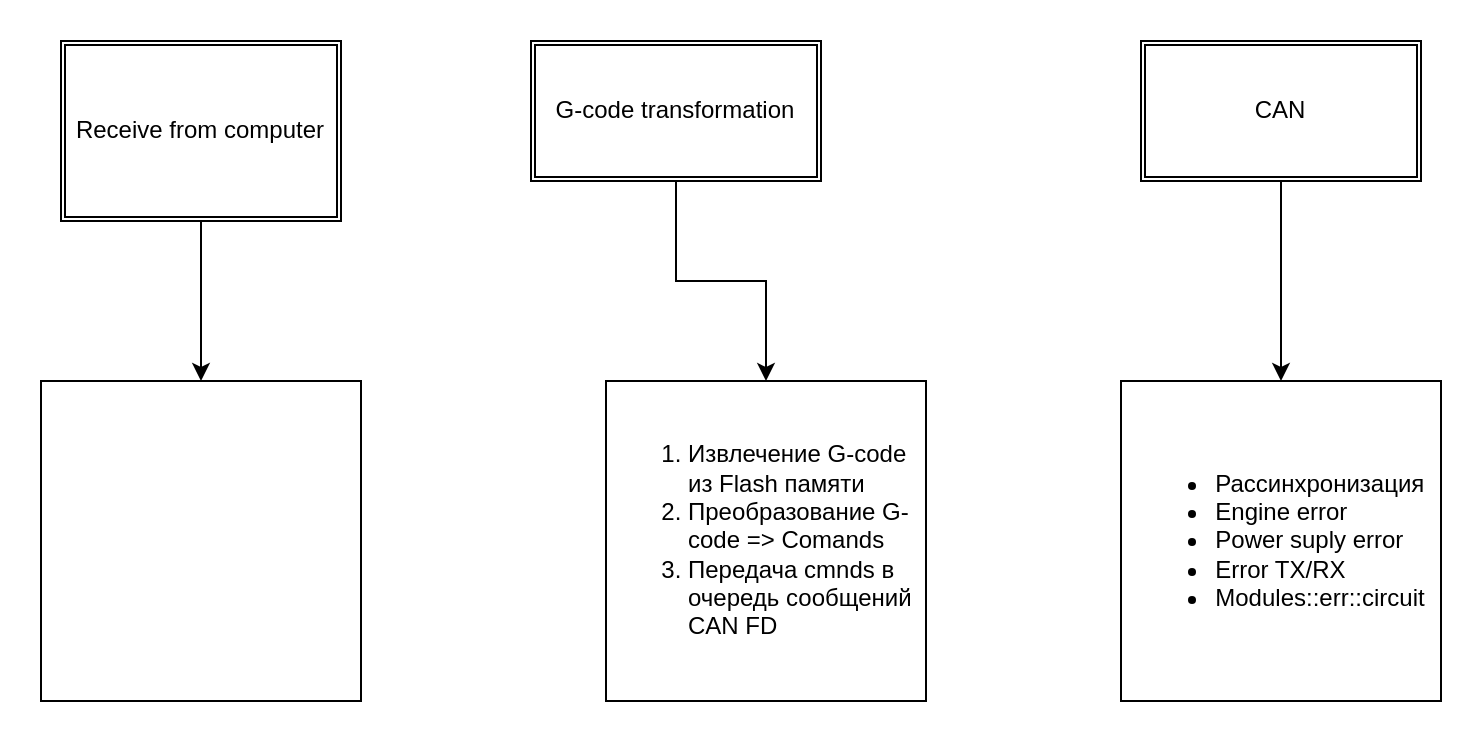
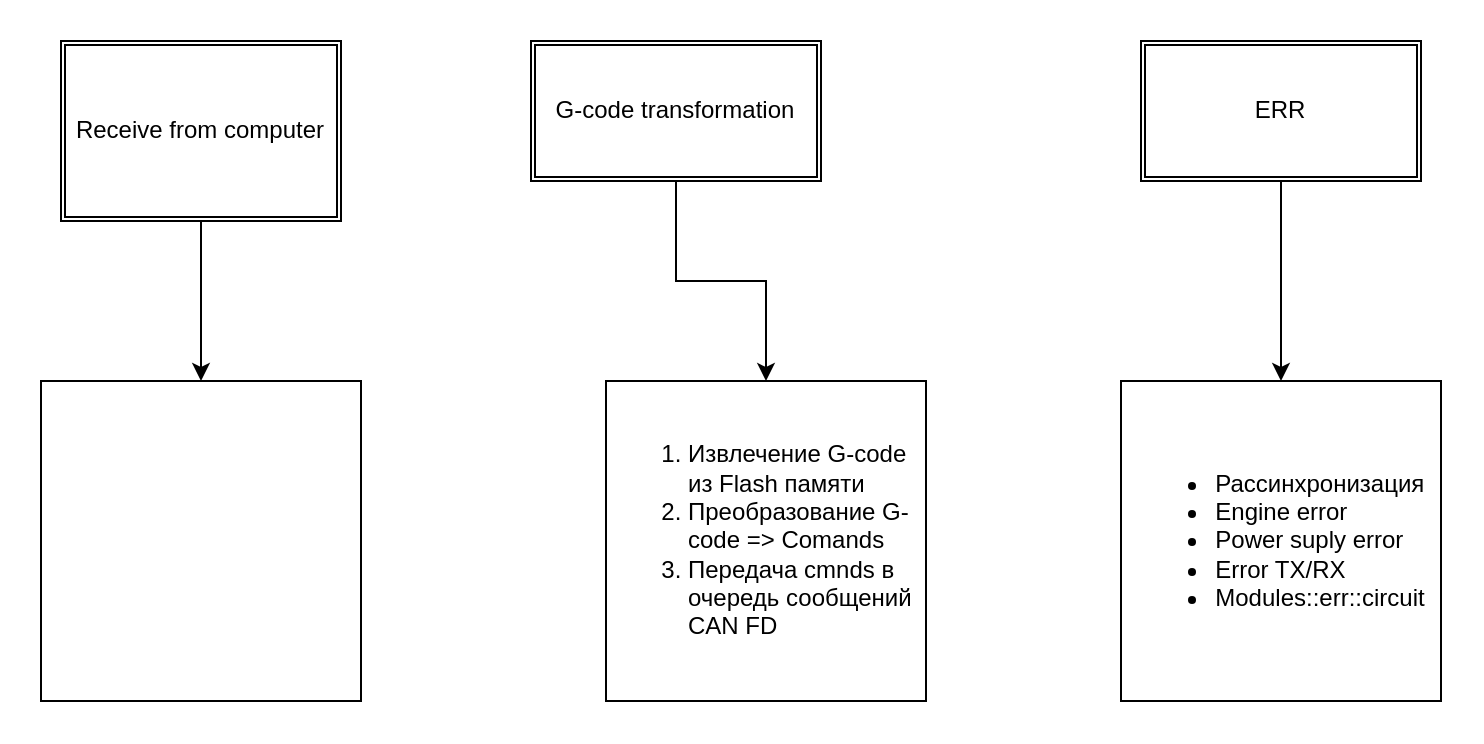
node "CAN": label "CAN" -> "ERR"
